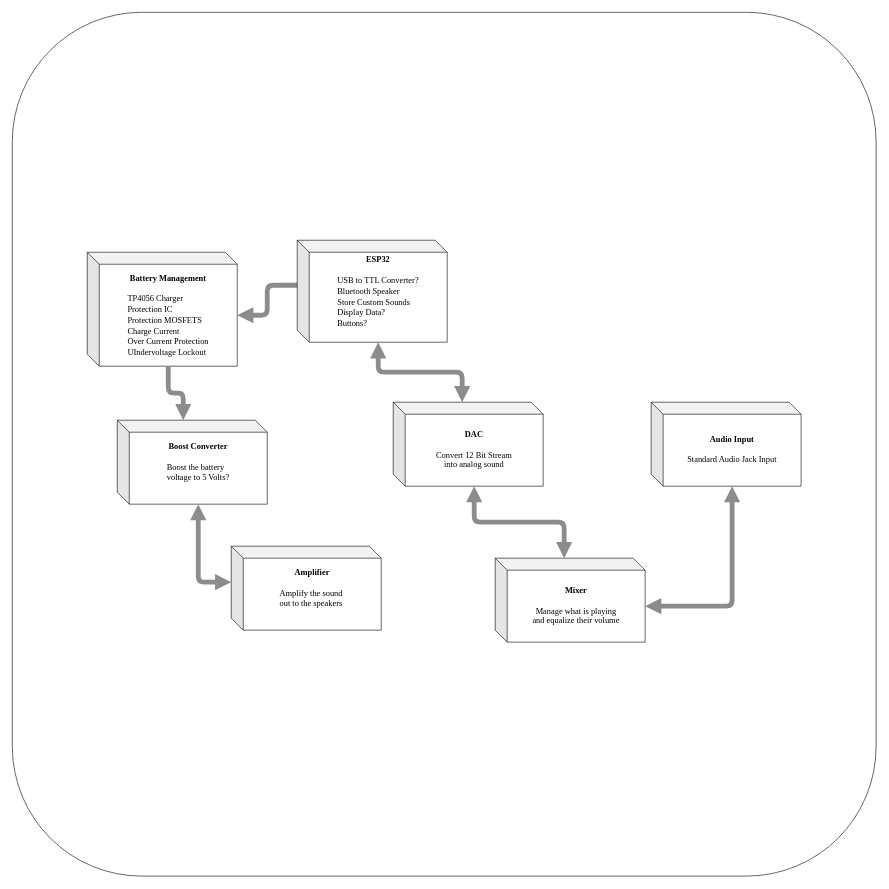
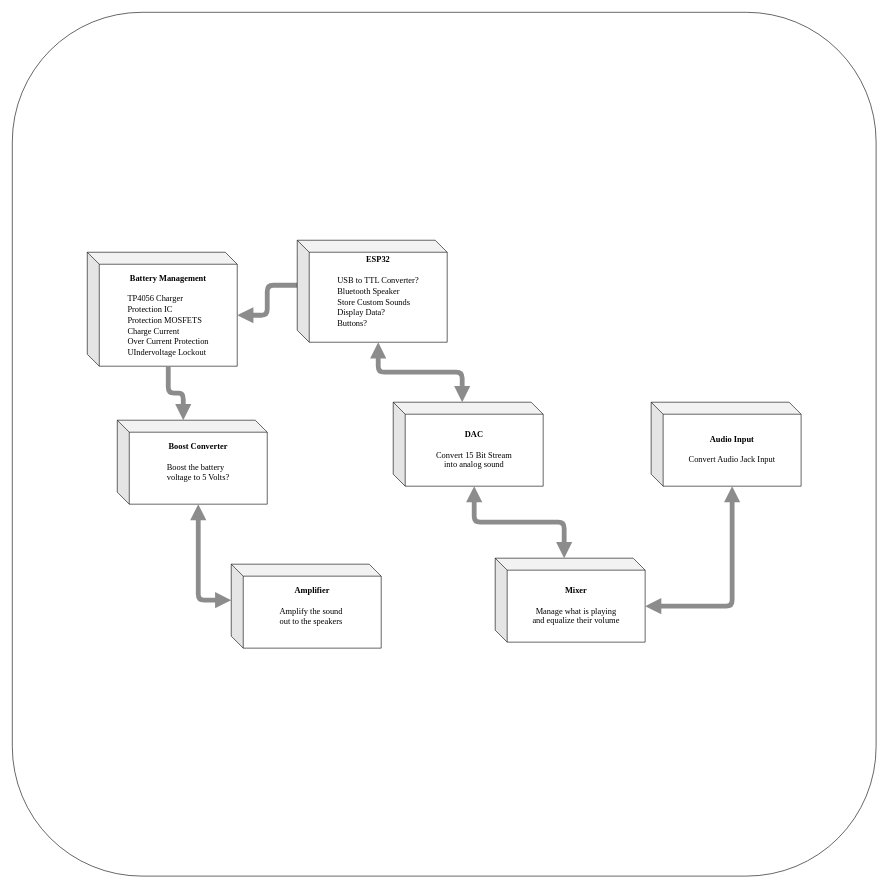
node "DAC Convert 12 Bit Stream into analog sound": label "DAC Convert 12 Bit Stream into analog sound" -> "DAC Convert 15 Bit Stream into analog sound"
node "Audio Input Standard Audio Jack Input": label "Audio Input Standard Audio Jack Input" -> "Audio Input Convert Audio Jack Input"
node "Amplifier Amplify the sound out to the speakers": moved (306, 588) -> (306, 606)
